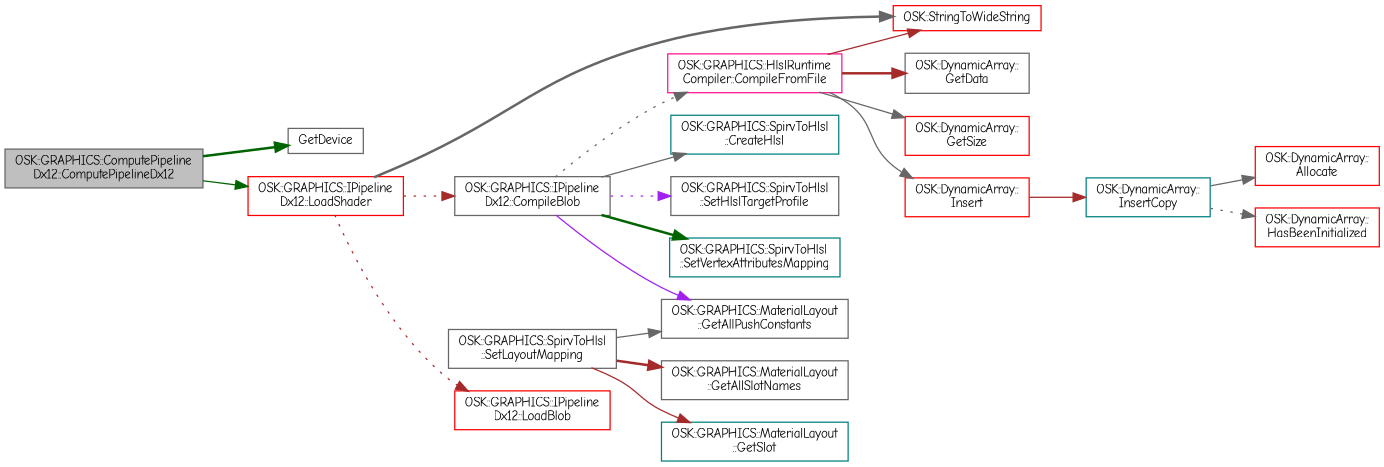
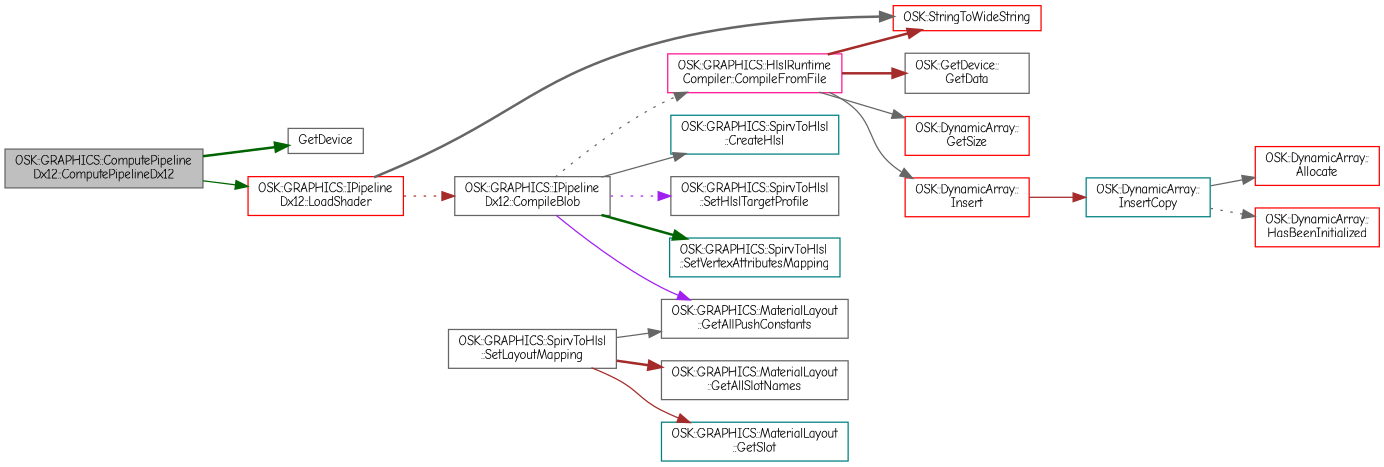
edge "OSK::GRAPHICS::HlslRuntime Compiler::CompileFromFile" -> "OSK::StringToWideString": style solid -> bold
node "OSK::DynamicArray:: GetData": label "OSK::DynamicArray:: GetData" -> "OSK::GetDevice:: GetData"
node "OSK::GRAPHICS::IPipeline Dx12::LoadBlob": removed
